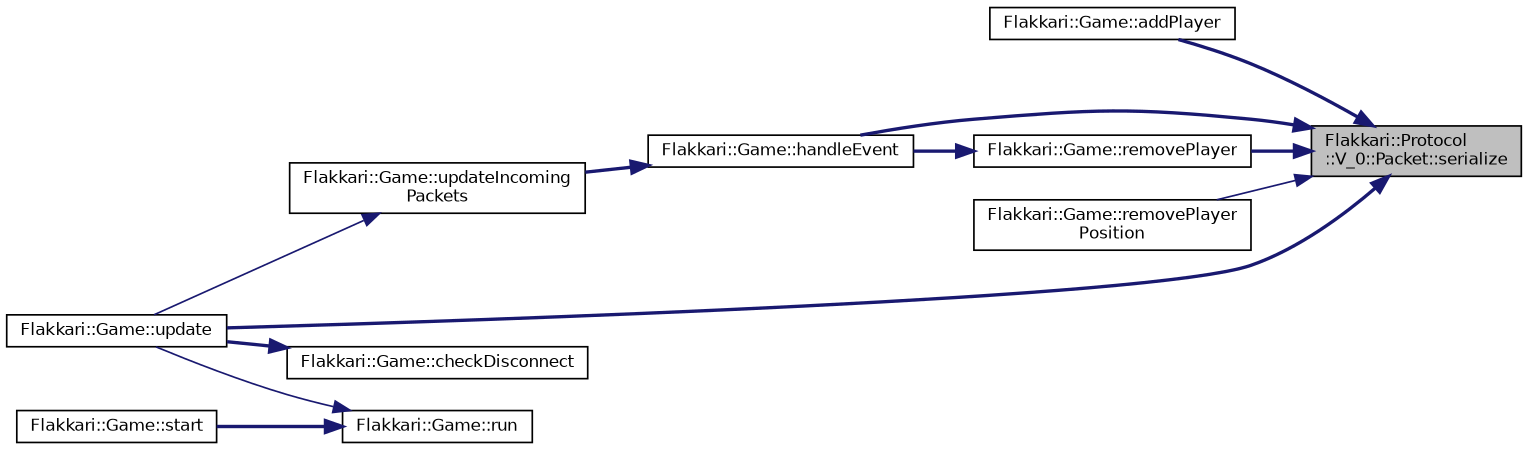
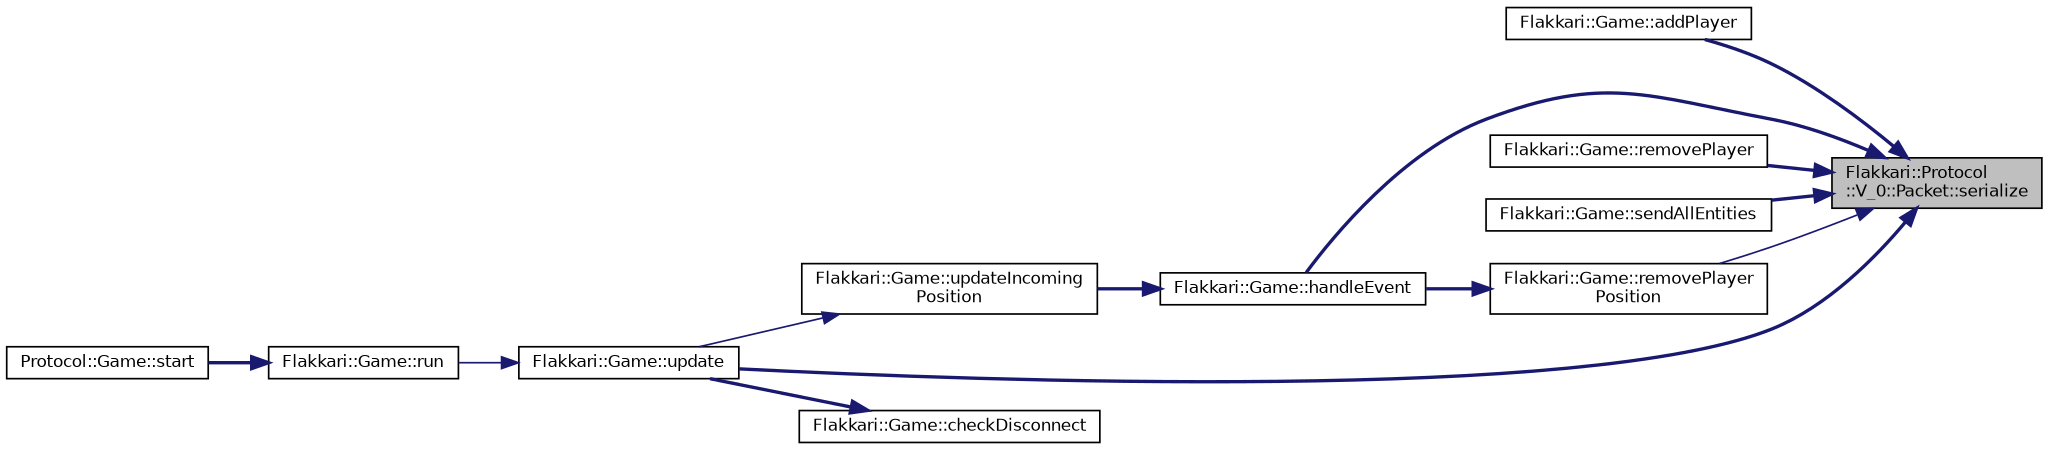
edge "Flakkari::Game::handleEvent" -> "Flakkari::Game::removePlayer": now "Flakkari::Game::handleEvent" -> "Flakkari::Game::removePlayer Position"
node "Flakkari::Game::updateIncoming Packets": label "Flakkari::Game::updateIncoming Packets" -> "Flakkari::Game::updateIncoming Position"
node "Flakkari::Game::sendAllEntities": added
edge "Flakkari::Game::update" -> "Flakkari::Game::run": reversed
node "Flakkari::Game::start": label "Flakkari::Game::start" -> "Protocol::Game::start"
